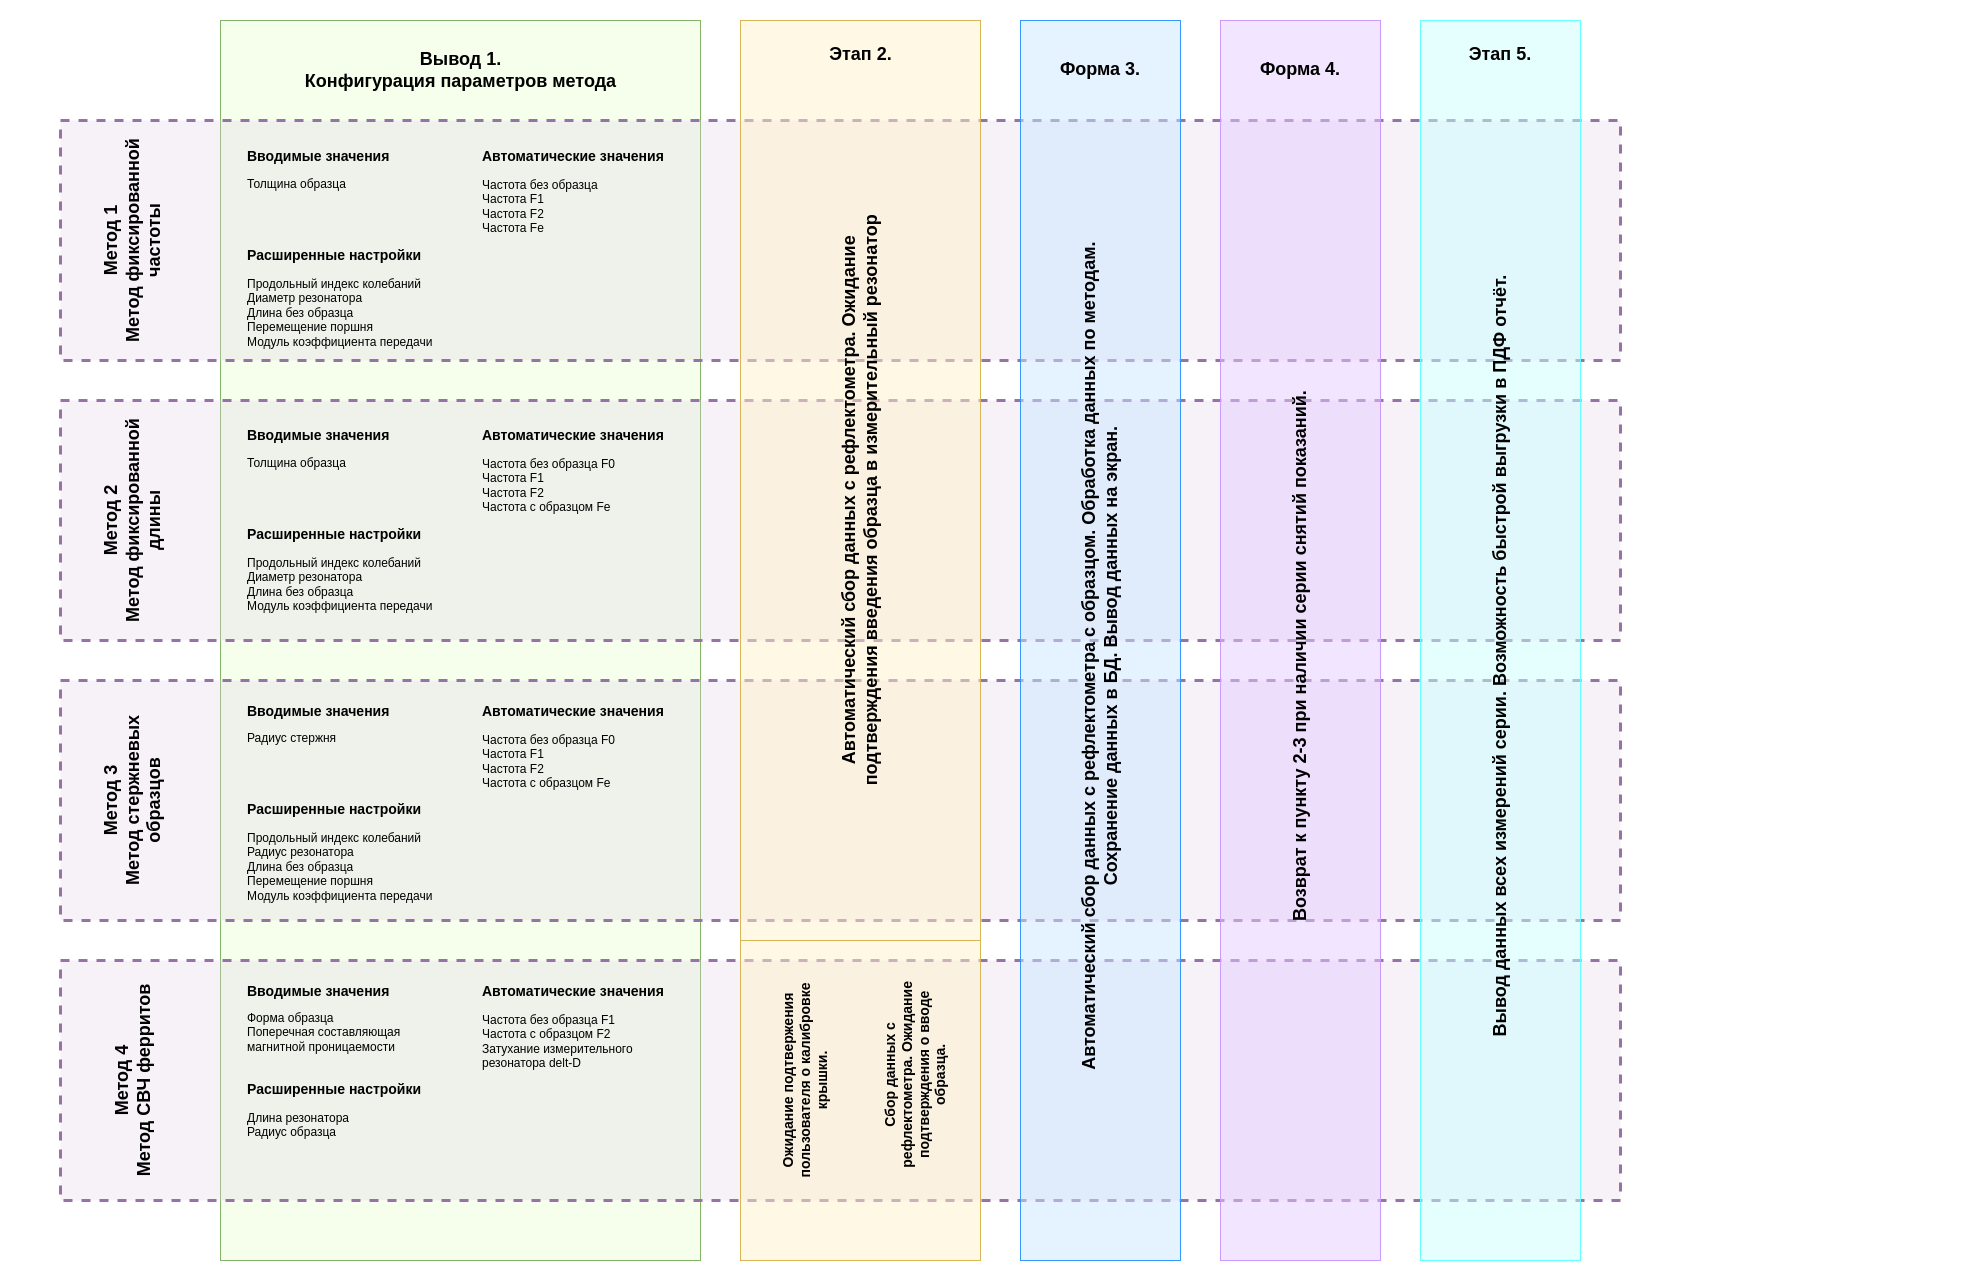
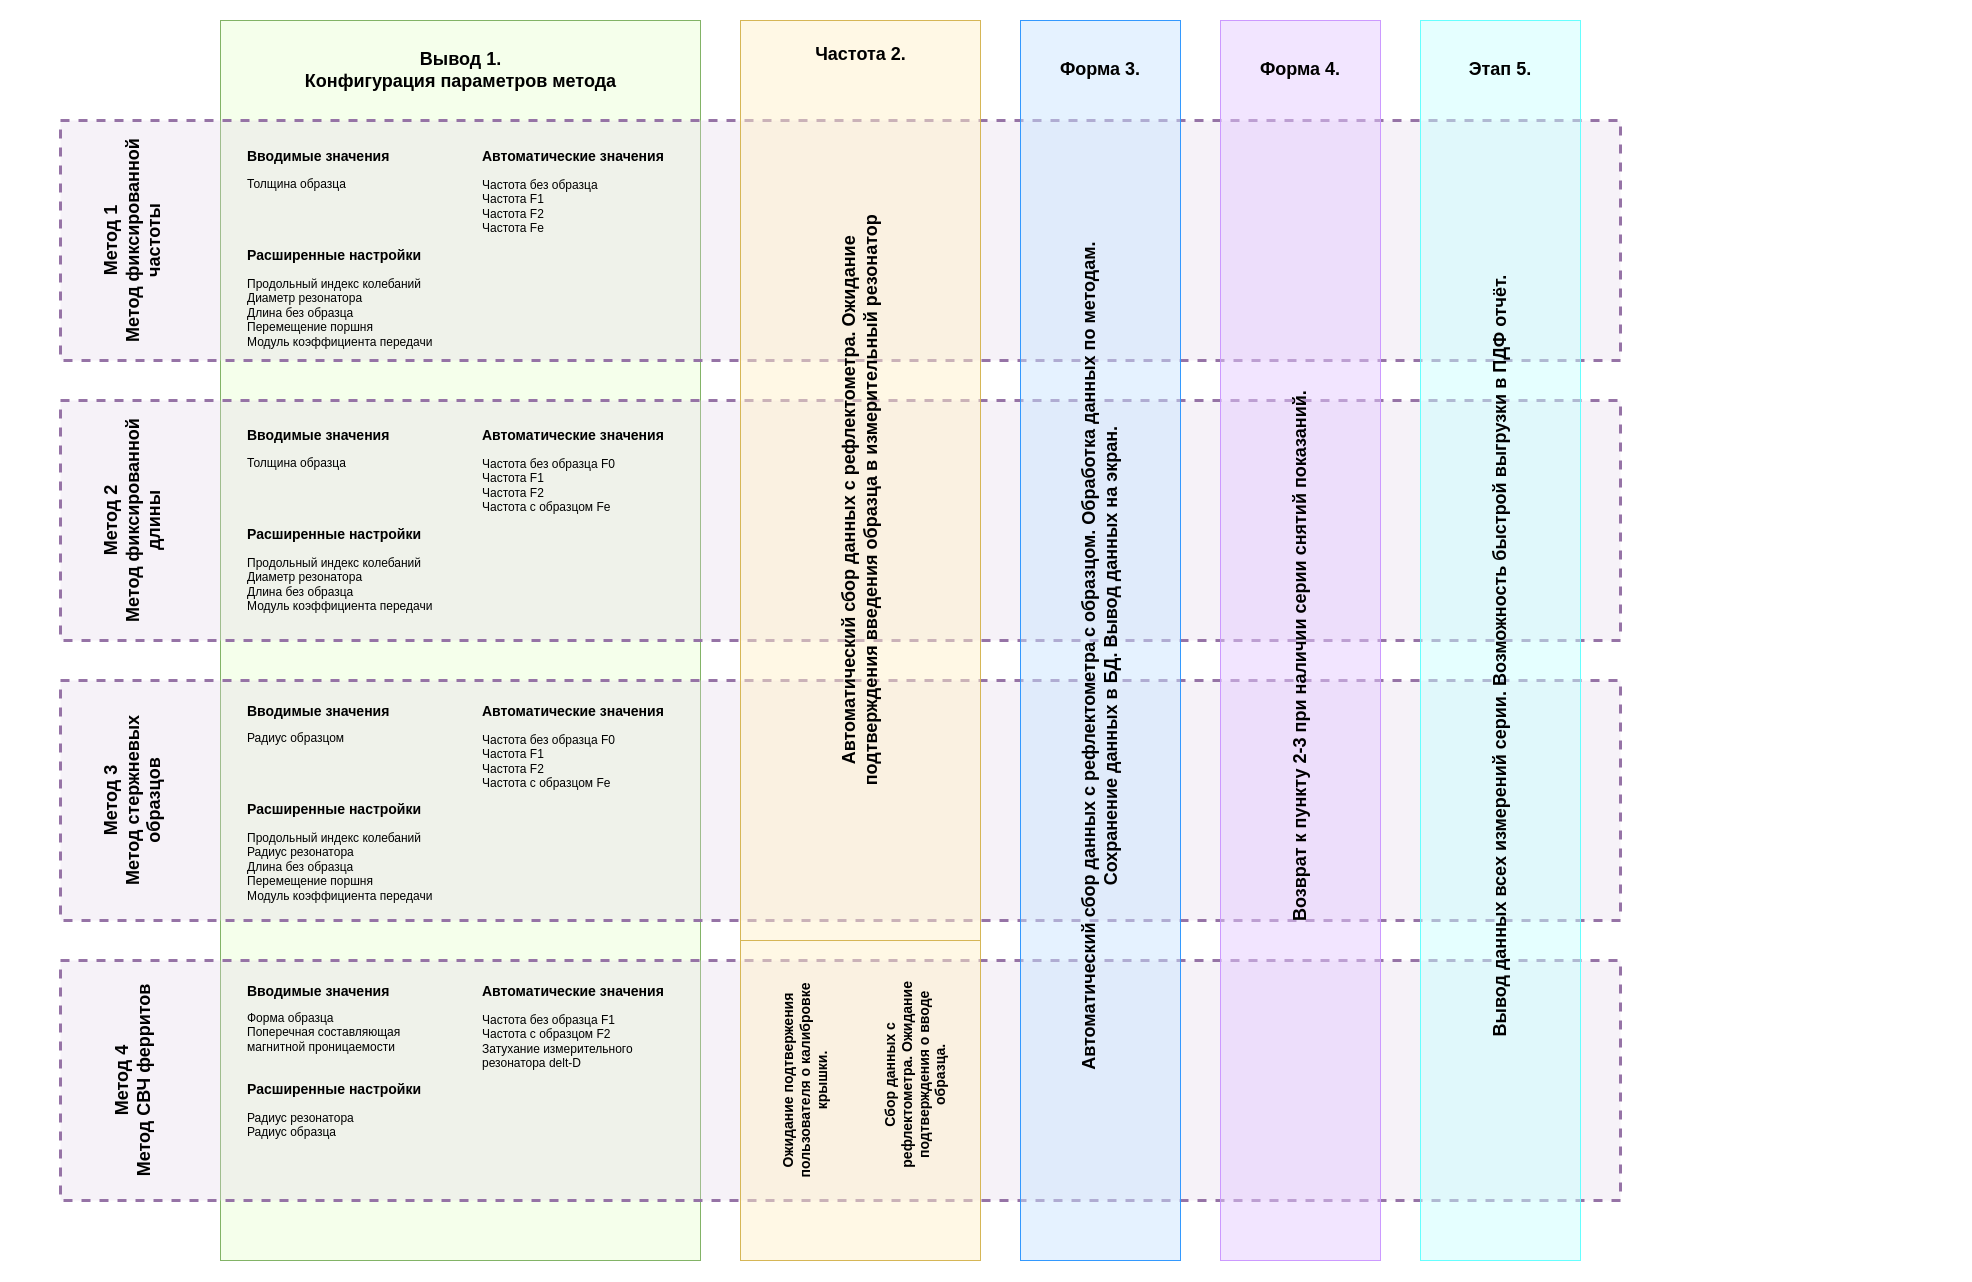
node "Этап 2.": label "Этап 2." -> "Частота 2."
node "Этап 5.": moved (1501, 66) -> (1501, 81)
node "Радиус стержня": label "Радиус стержня" -> "Радиус образцом"
node "Длина резонатора Радиус образца": label "Длина резонатора Радиус образца" -> "Радиус резонатора Радиус образца"
